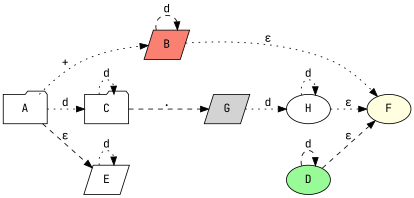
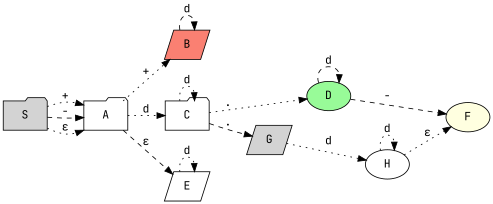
edge "B" -> "F": removed, label "ε"
edge "C" -> "D": added, label "."
node "S": added
edge "D" -> "F": label "ε" -> "-"
